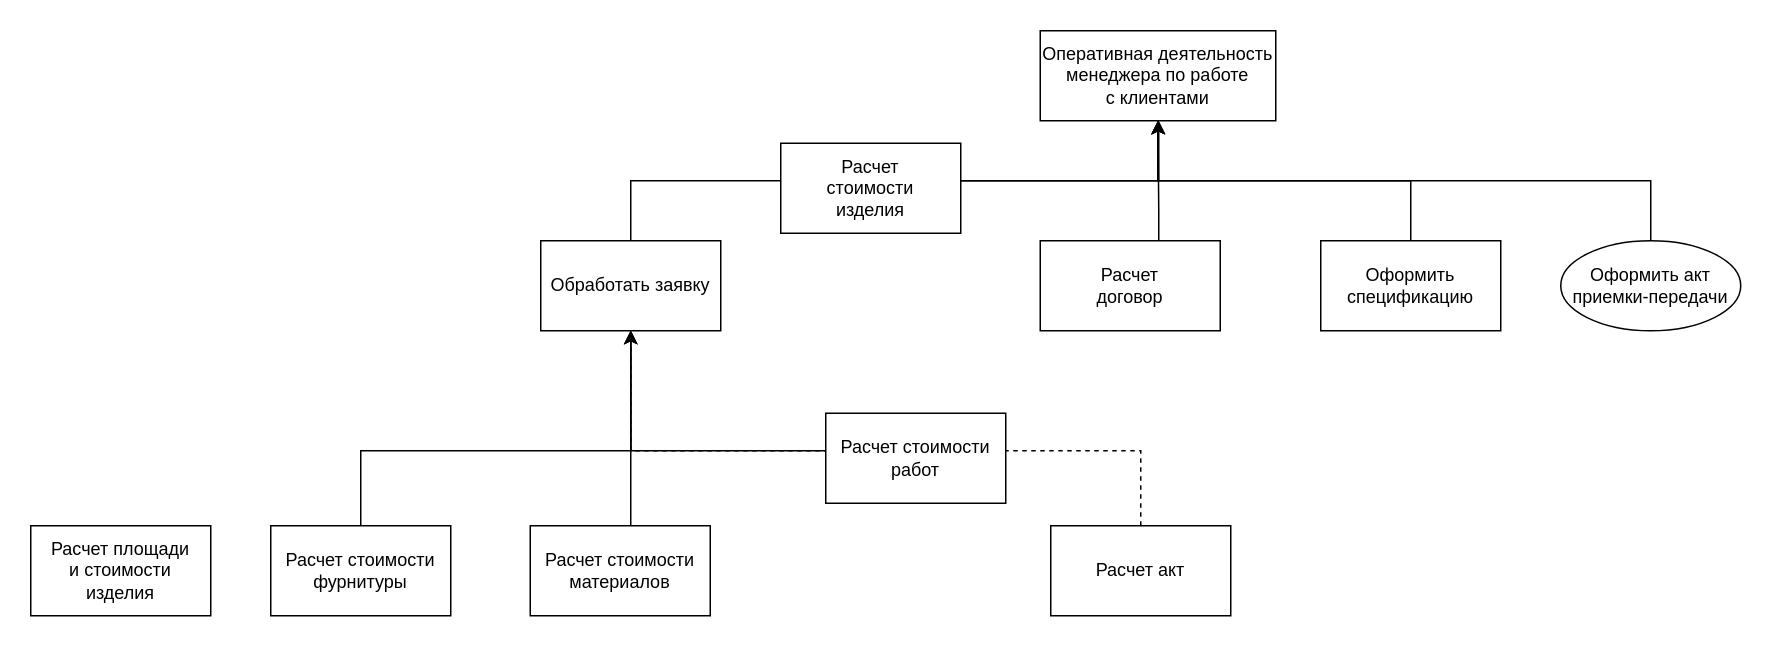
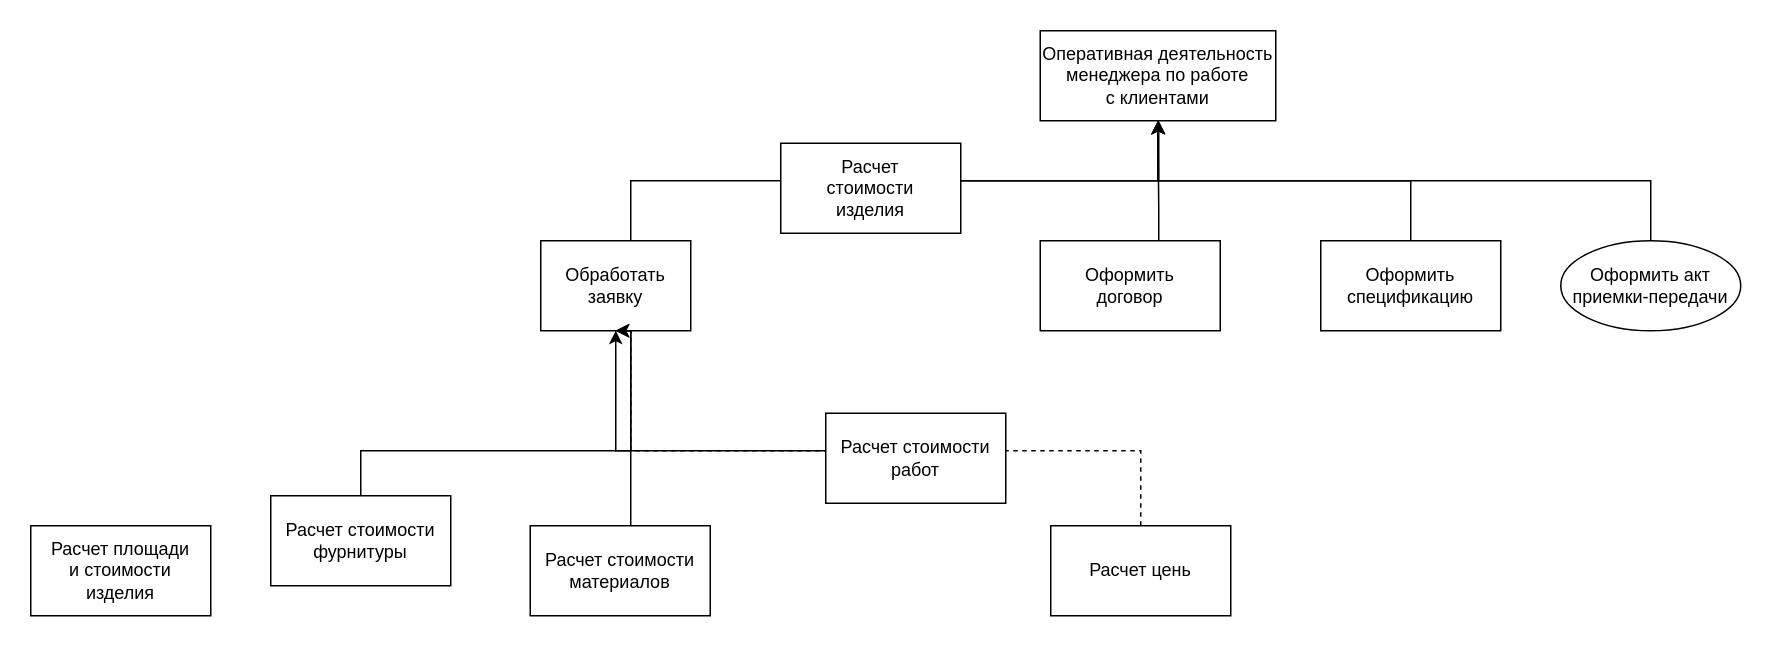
node "Обработать заявку": size 180x90 -> 150x90
node "Расчет договор": label "Расчет договор" -> "Оформить договор"
node "Расчет стоимости фурнитуры": moved (361, 571) -> (361, 541)
node "Расчет акт": label "Расчет акт" -> "Расчет цень"
